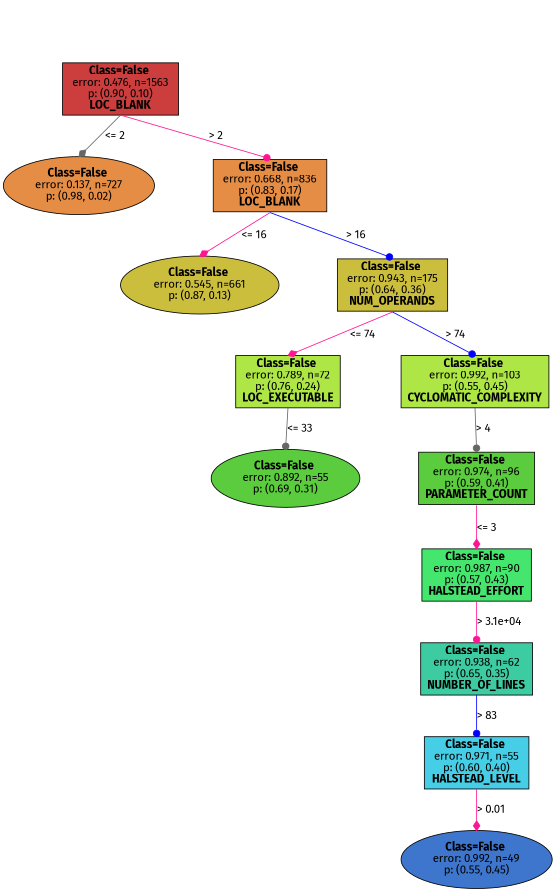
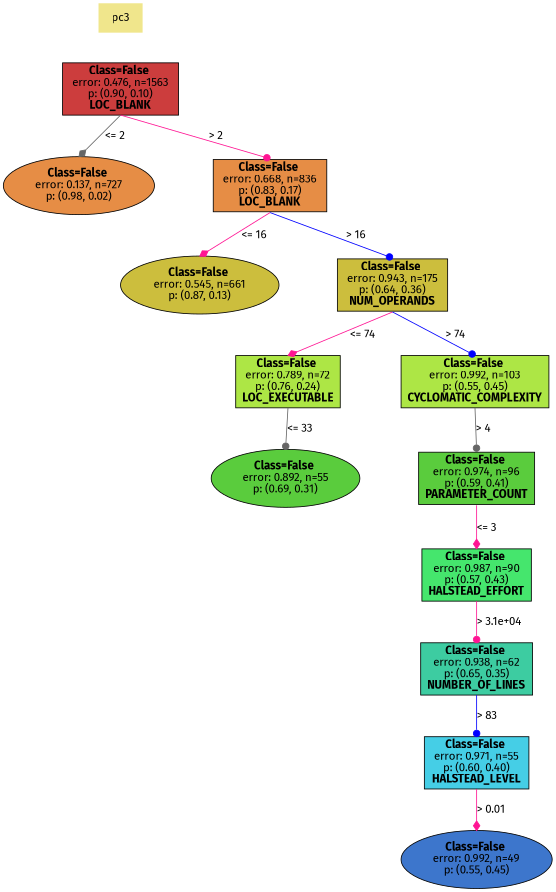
node "pc3": added
